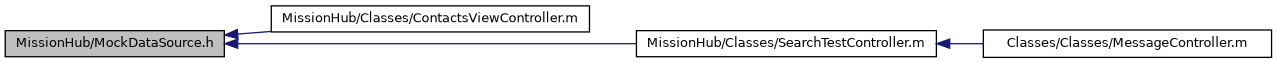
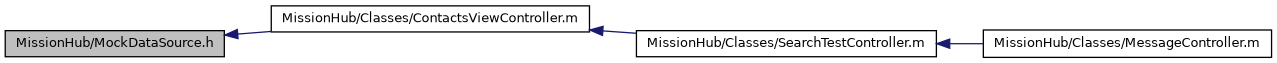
edge "MissionHub/Classes/SearchTestController.m" -> "MissionHub/MockDataSource.h": now "MissionHub/Classes/SearchTestController.m" -> "MissionHub/Classes/ContactsViewController.m"
node "Classes/Classes/MessageController.m": label "Classes/Classes/MessageController.m" -> "MissionHub/Classes/MessageController.m"
